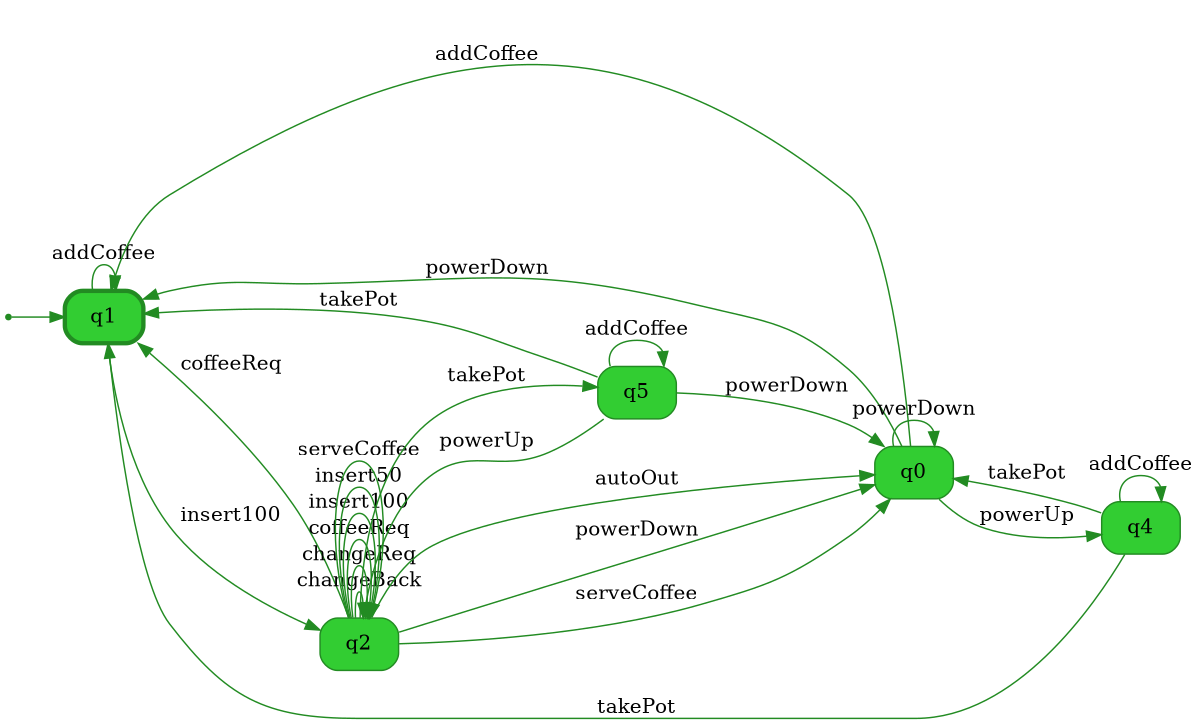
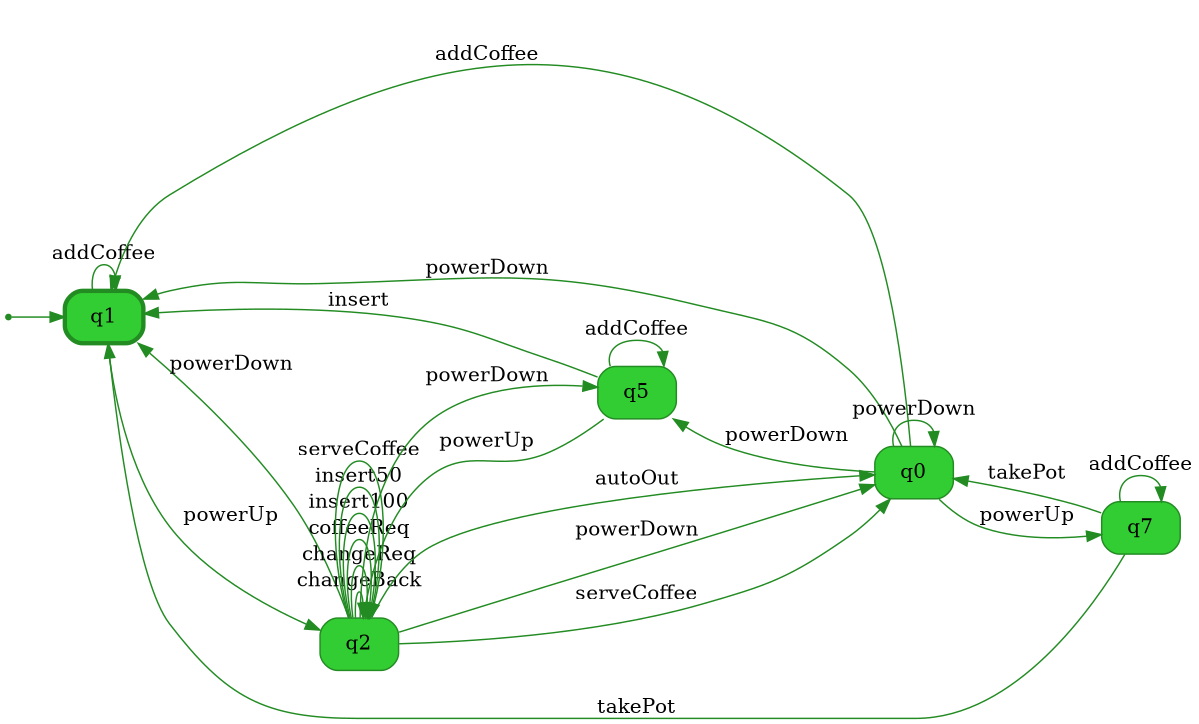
edge "q5" -> "q1": label "takePot" -> "insert"
edge "q2" -> "q1": label "coffeeReq" -> "powerDown"
edge "q2" -> "q5": label "takePot" -> "powerDown"
edge "q5" -> "q0": reversed
edge "q1" -> "q2": label "insert100" -> "powerUp"
node "q4": label "q4" -> "q7"
